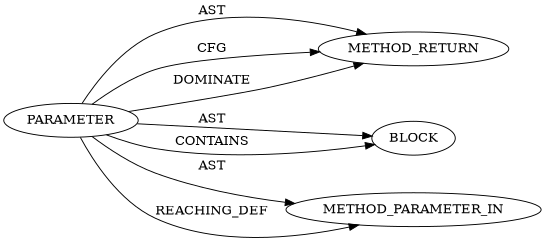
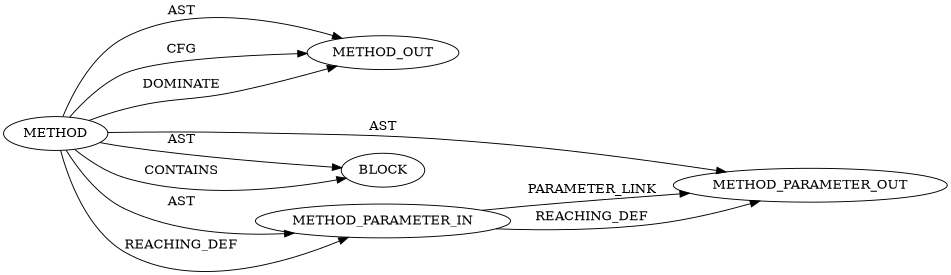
node "METHOD_RETURN": label "METHOD_RETURN" -> "METHOD_OUT"
node "PARAMETER": label "PARAMETER" -> "METHOD"
node "METHOD_PARAMETER_OUT": added
